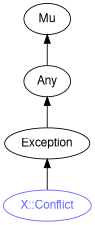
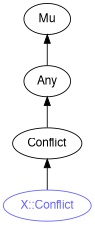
node "Exception": label "Exception" -> "Conflict"
